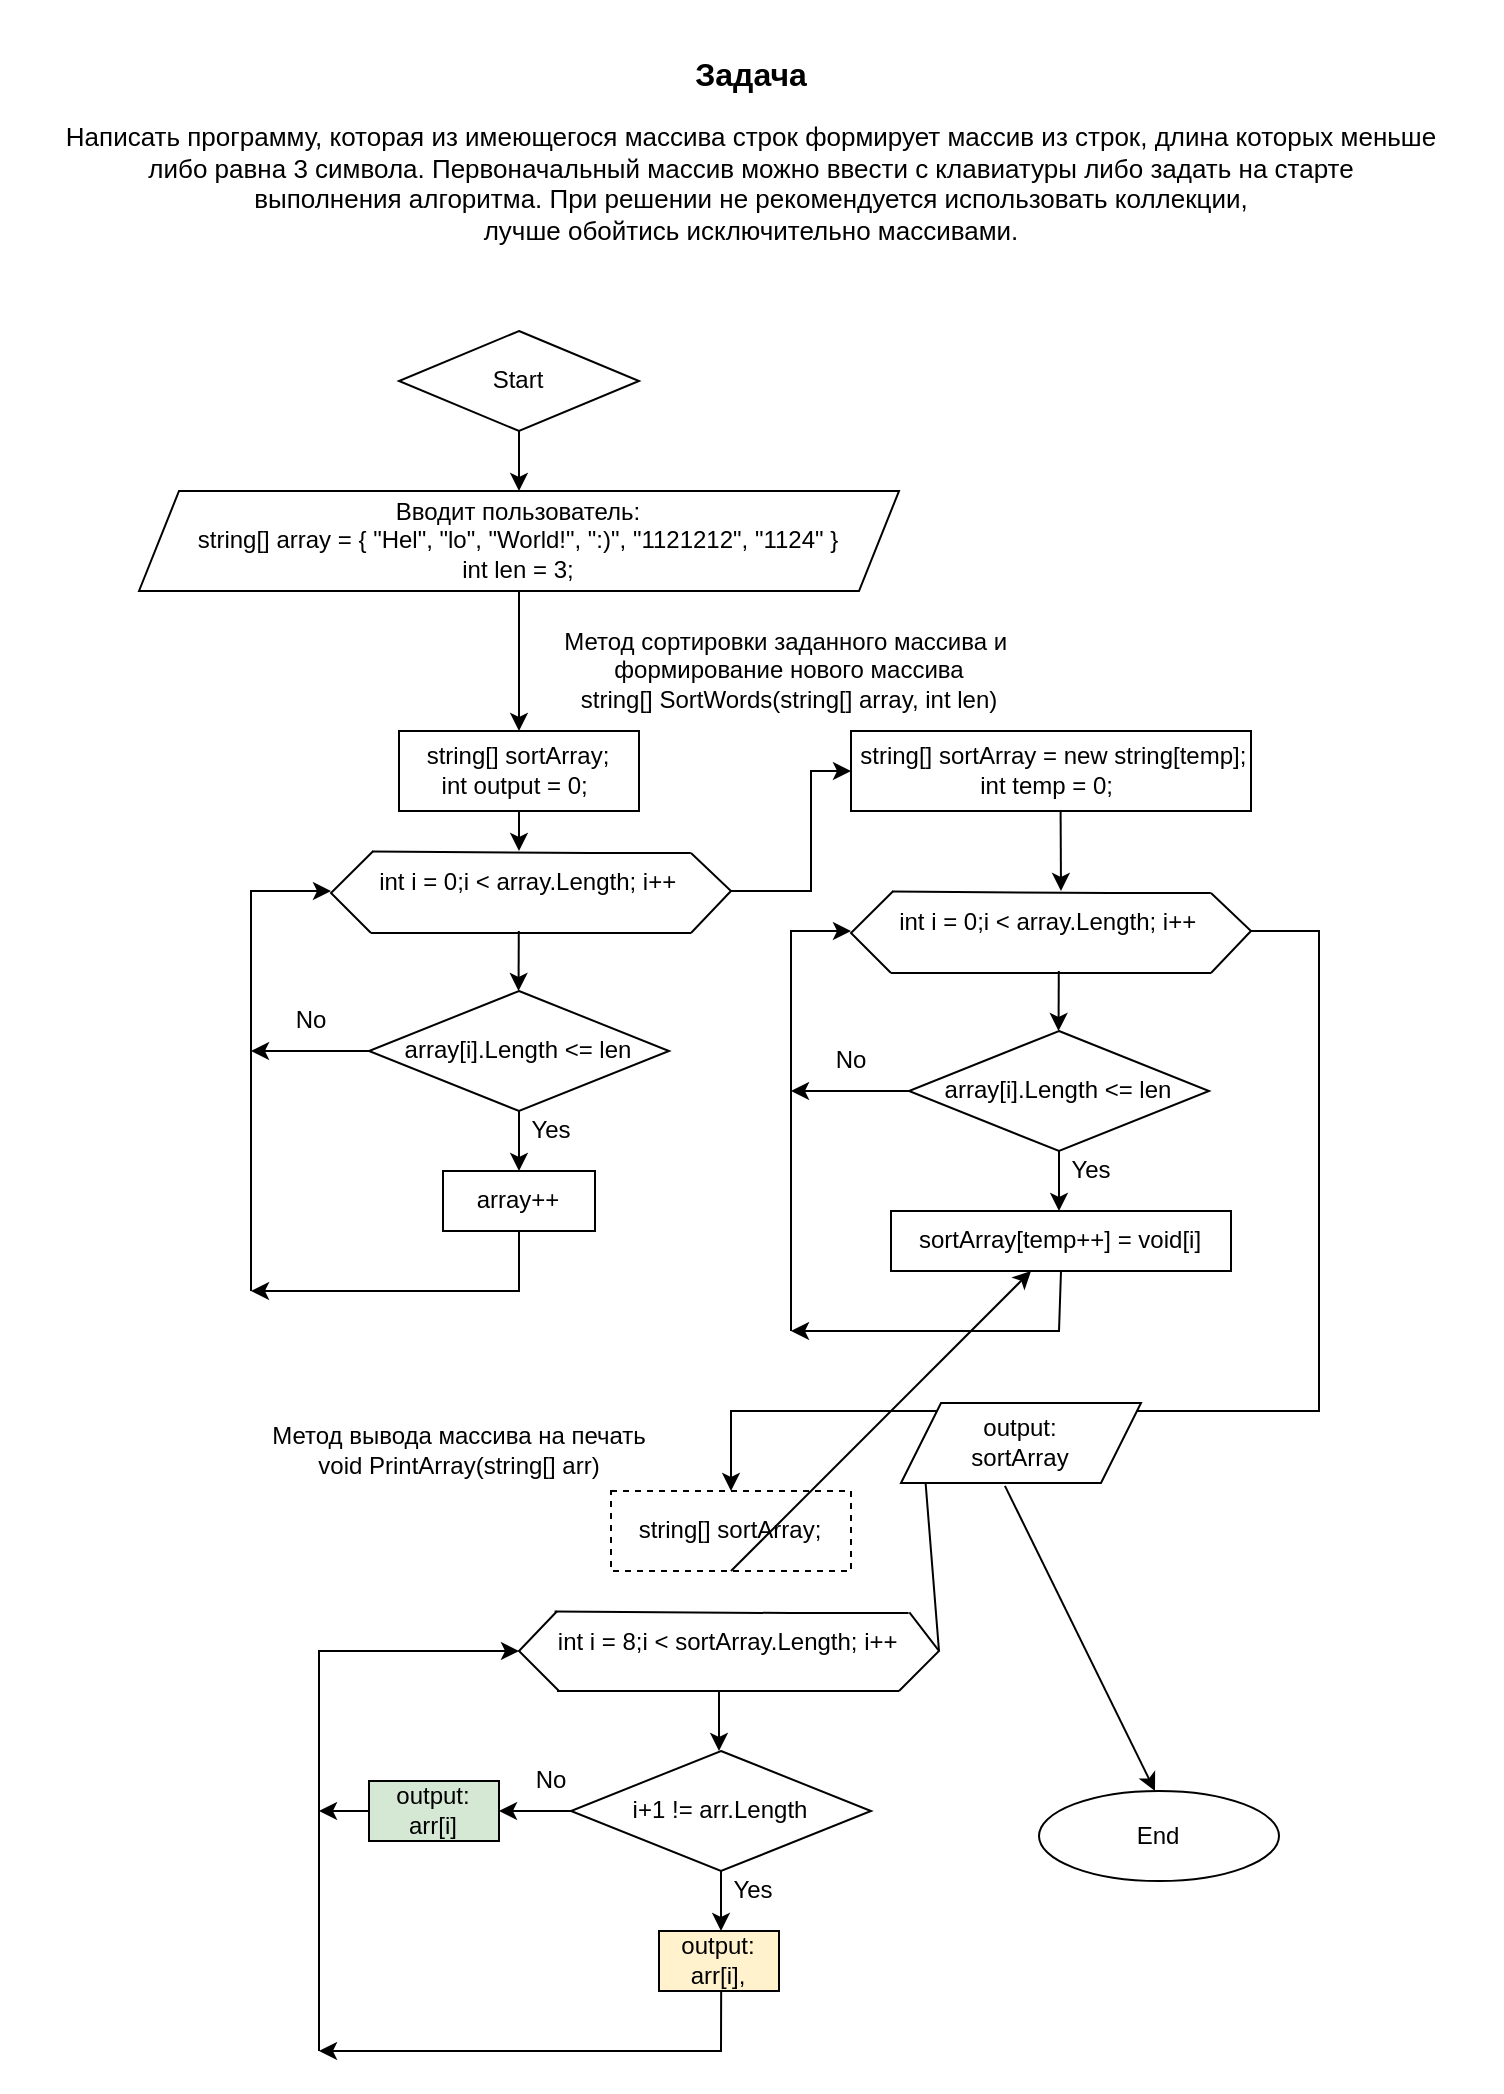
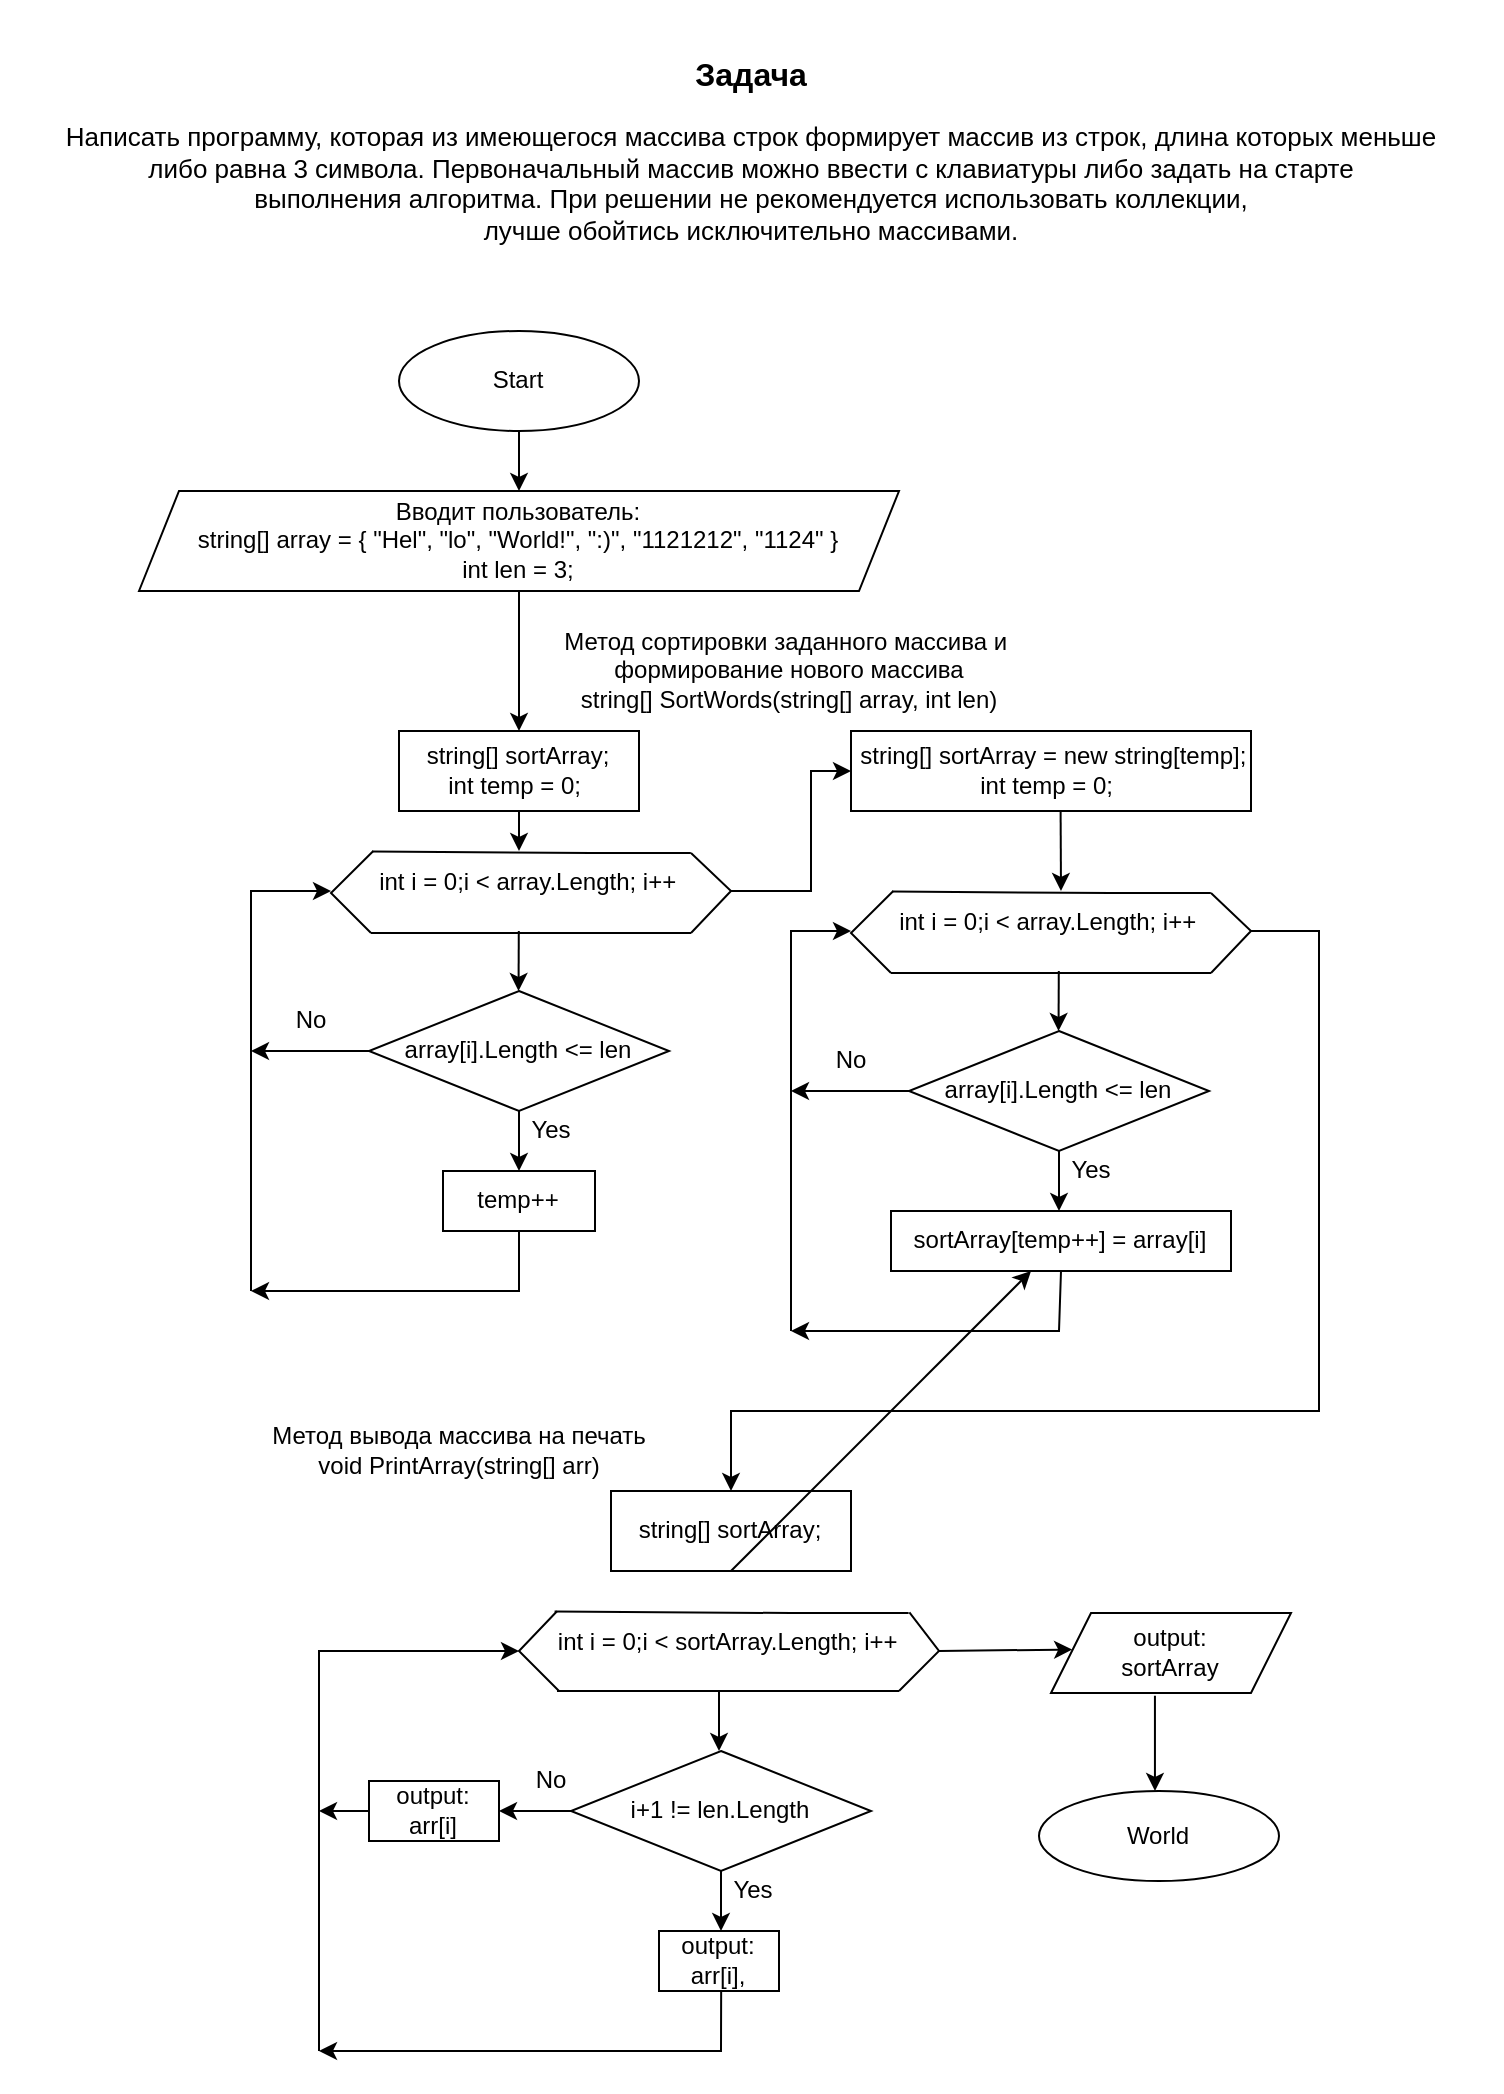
node "Start": shape diamond -> ellipse
node "string[] sortArray; int output = 0;": label "string[] sortArray; int output = 0;" -> "string[] sortArray; int temp = 0;"
node "array++": label "array++" -> "temp++"
node "sortArray[temp++] = void[i]": label "sortArray[temp++] = void[i]" -> "sortArray[temp++] = array[i]"
node "output: sortArray": moved (1021, 1443) -> (1171, 1653)
node "string[] sortArray;": style dashed -> solid
node "int i = 8;i < sortArray.Length; i++": label "int i = 8;i < sortArray.Length; i++" -> "int i = 0;i < sortArray.Length; i++"
node "output: arr[i]": fillcolor #d5e8d4 -> #ffffff
node "i+1 != arr.Length": label "i+1 != arr.Length" -> "i+1 != len.Length"
node "End": label "End" -> "World"
node "output: arr[i],": fillcolor #fff2cc -> #ffffff
